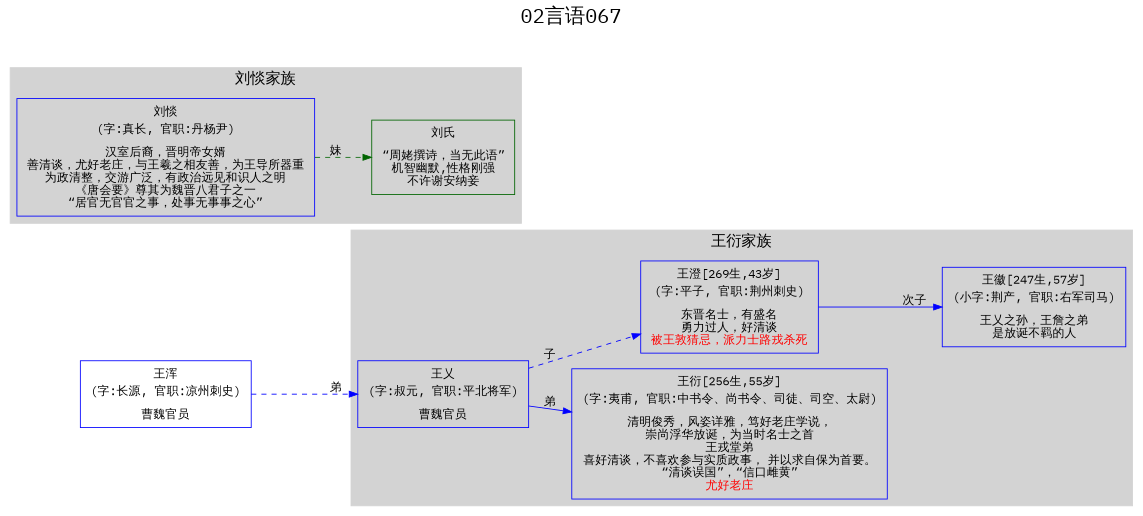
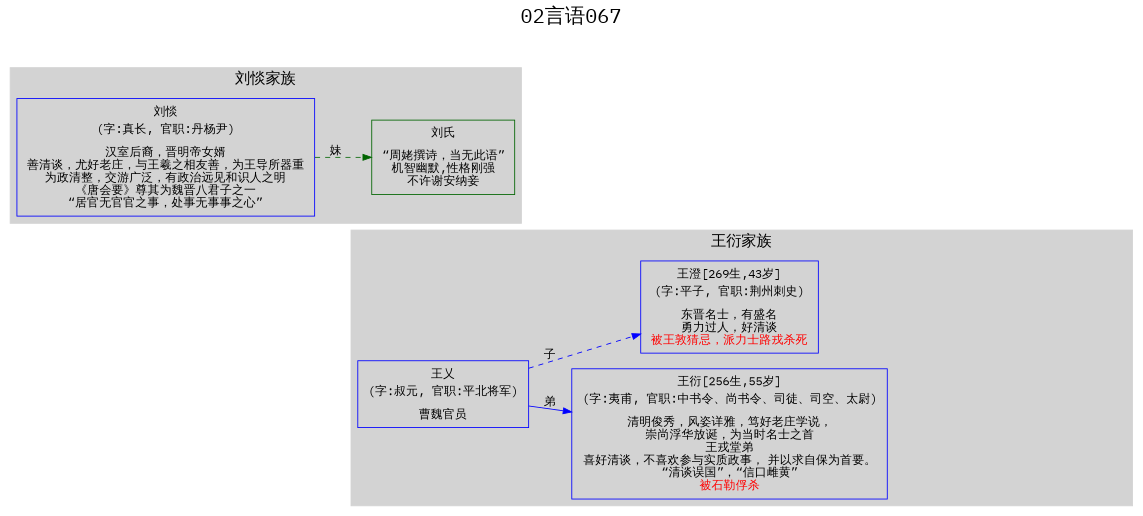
node "王徽[247生,57岁]": removed
node "王浑": removed
node "王衍[256生,55岁]": text "尤好老庄" -> "被石勒俘杀"
